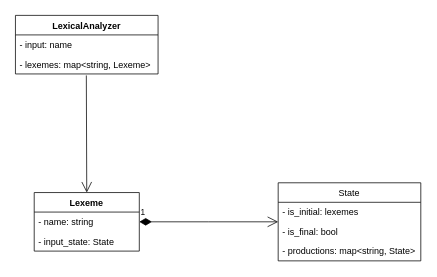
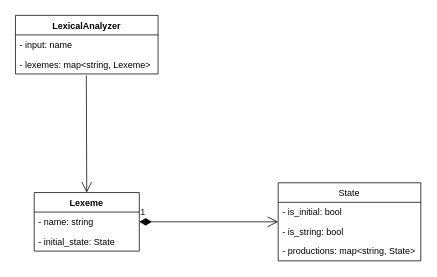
node "- is_initial: lexemes": label "- is_initial: lexemes" -> "- is_initial: bool"
node "- is_final: bool": label "- is_final: bool" -> "- is_string: bool"
node "- input_state: State": label "- input_state: State" -> "- initial_state: State"
